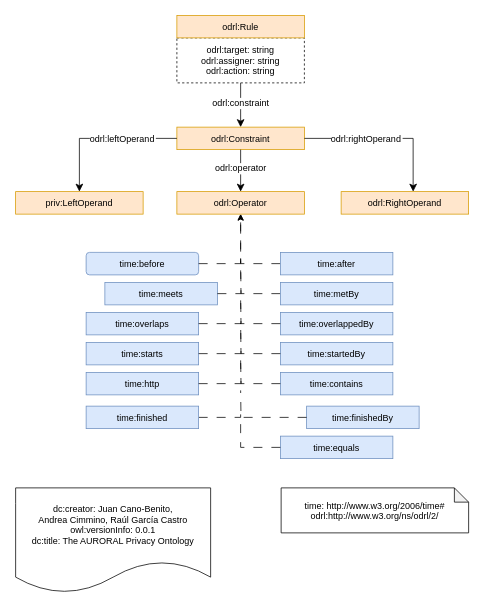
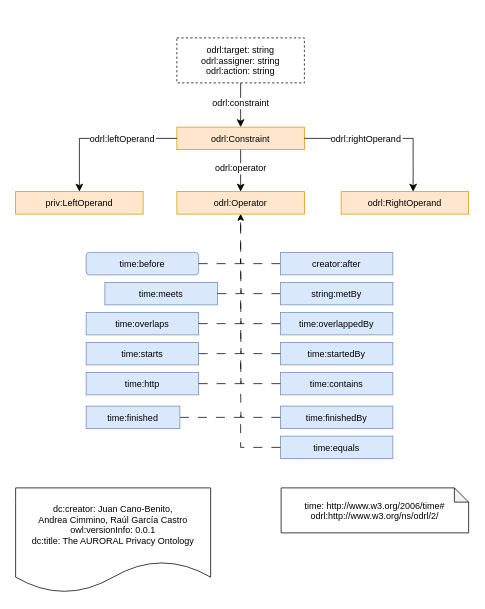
node "odrl:Rule": removed
node "time:after": label "time:after" -> "creator:after"
node "time:metBy": label "time:metBy" -> "string:metBy"
node "time:finished": size 113x23 -> 94x23
node "time:finishedBy": moved (363, 417) -> (336, 417)
